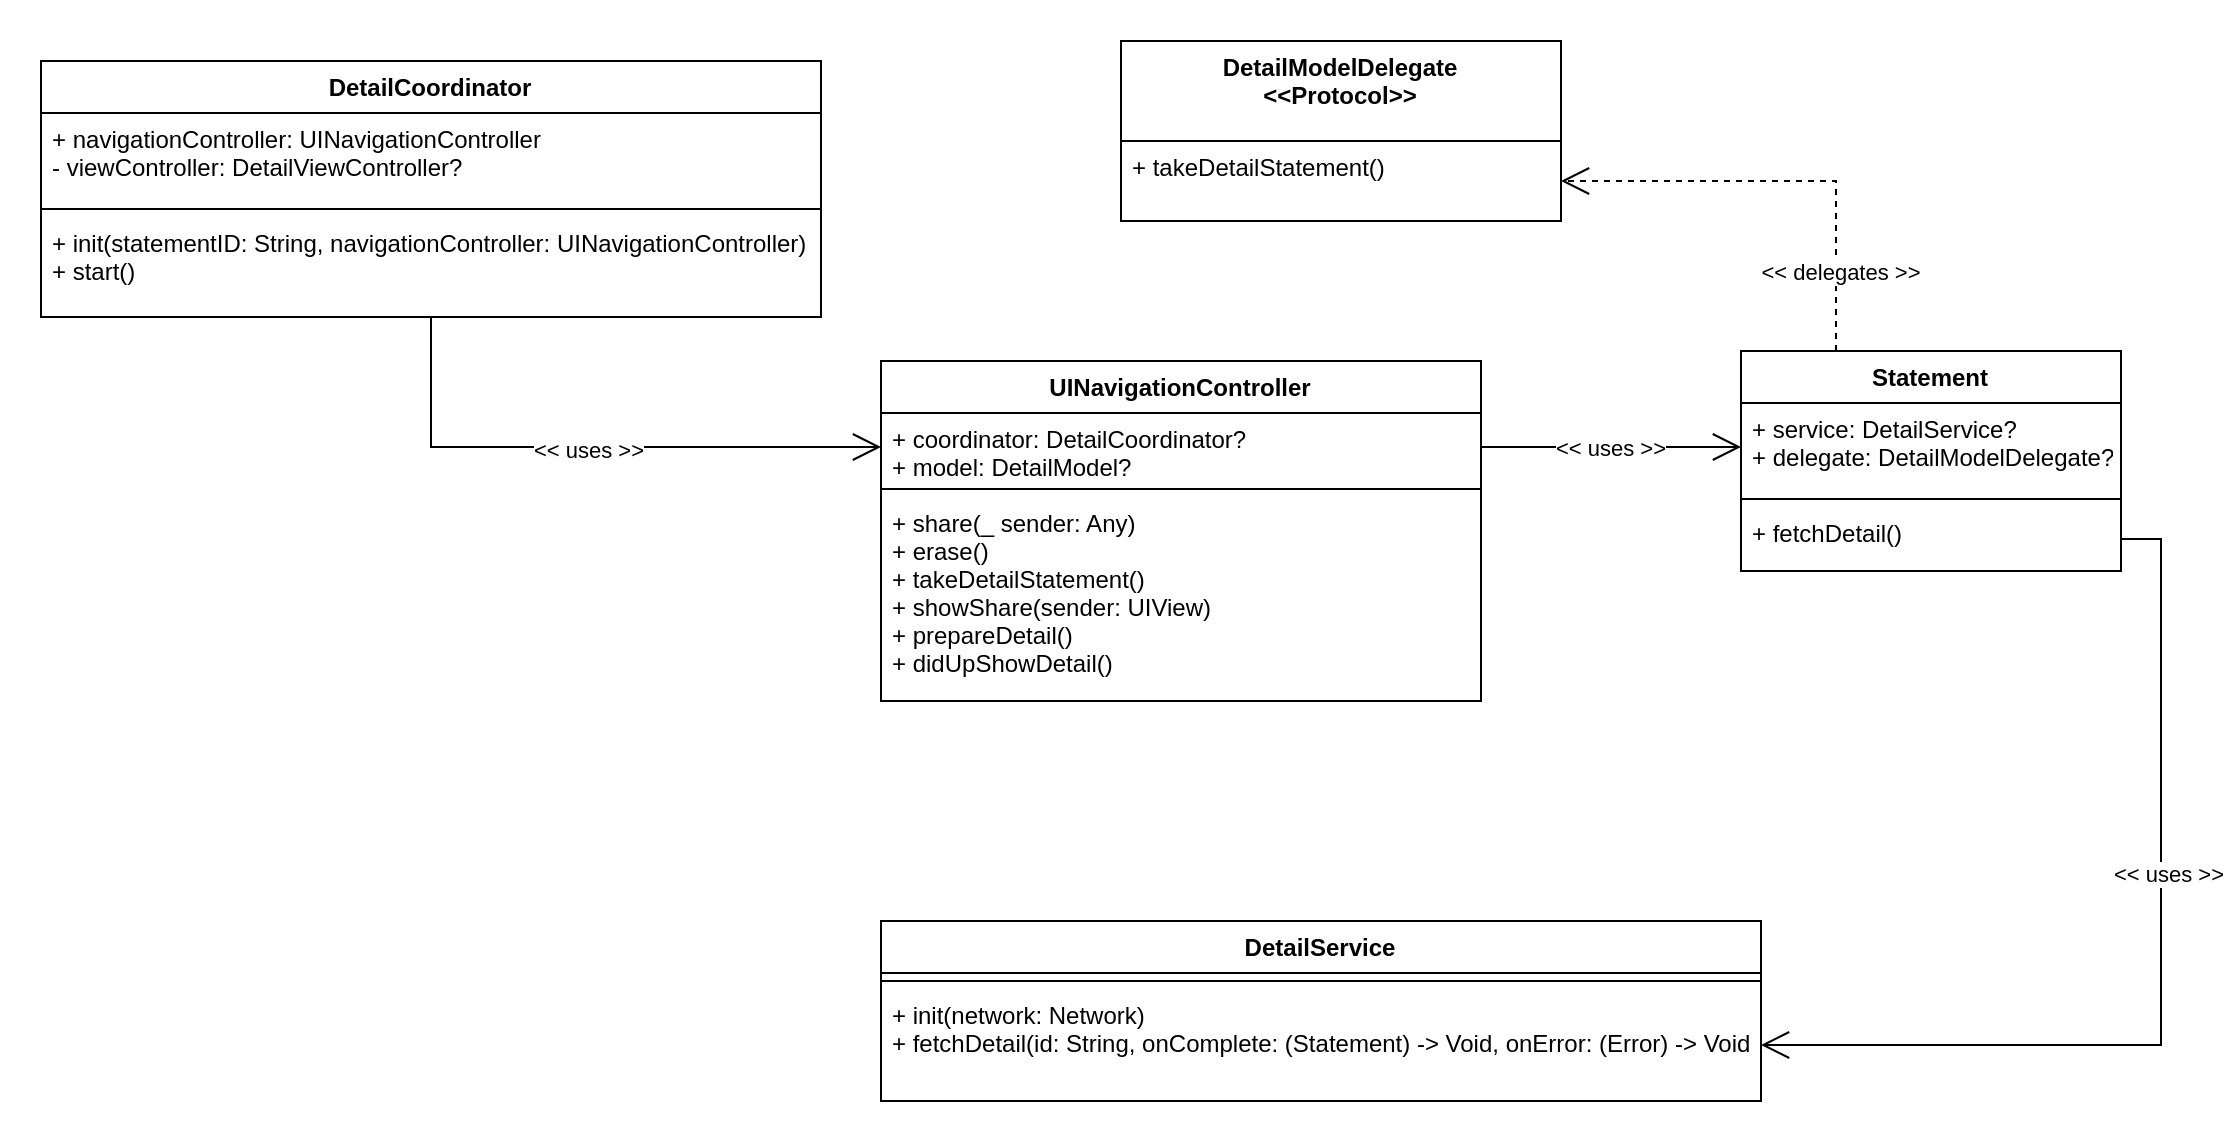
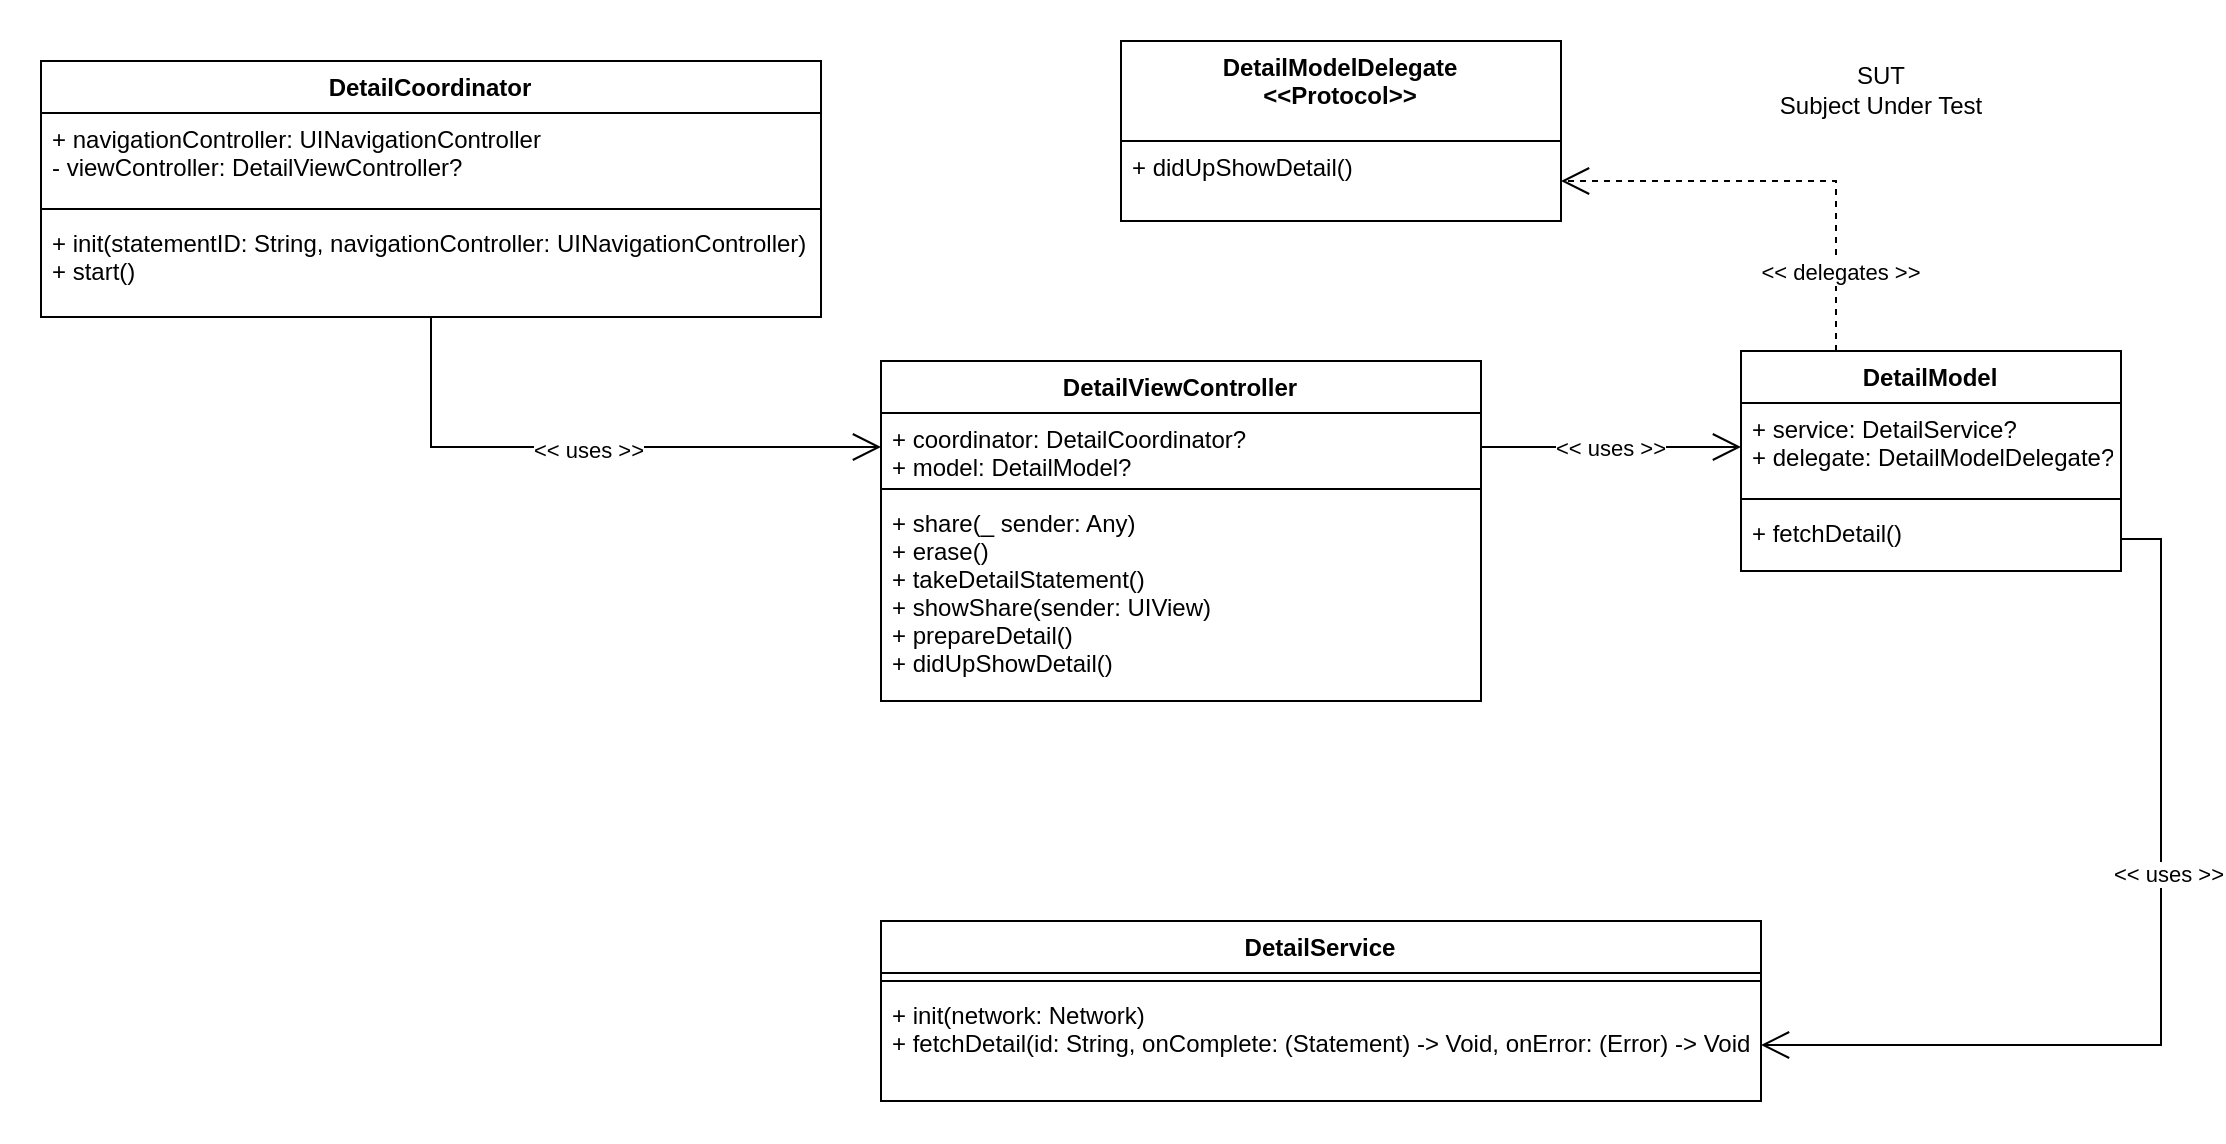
node "SUT Subject Under Test": added
node "+ takeDetailStatement()": label "+ takeDetailStatement()" -> "+ didUpShowDetail()"
node "Statement": label "Statement" -> "DetailModel"
node "UINavigationController": label "UINavigationController" -> "DetailViewController"
